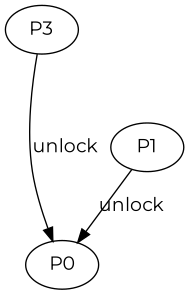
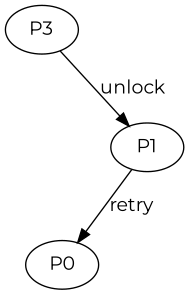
edge "P3" -> "P0": now "P3" -> "P1"
edge "P1" -> "P0": label "unlock" -> "retry"
